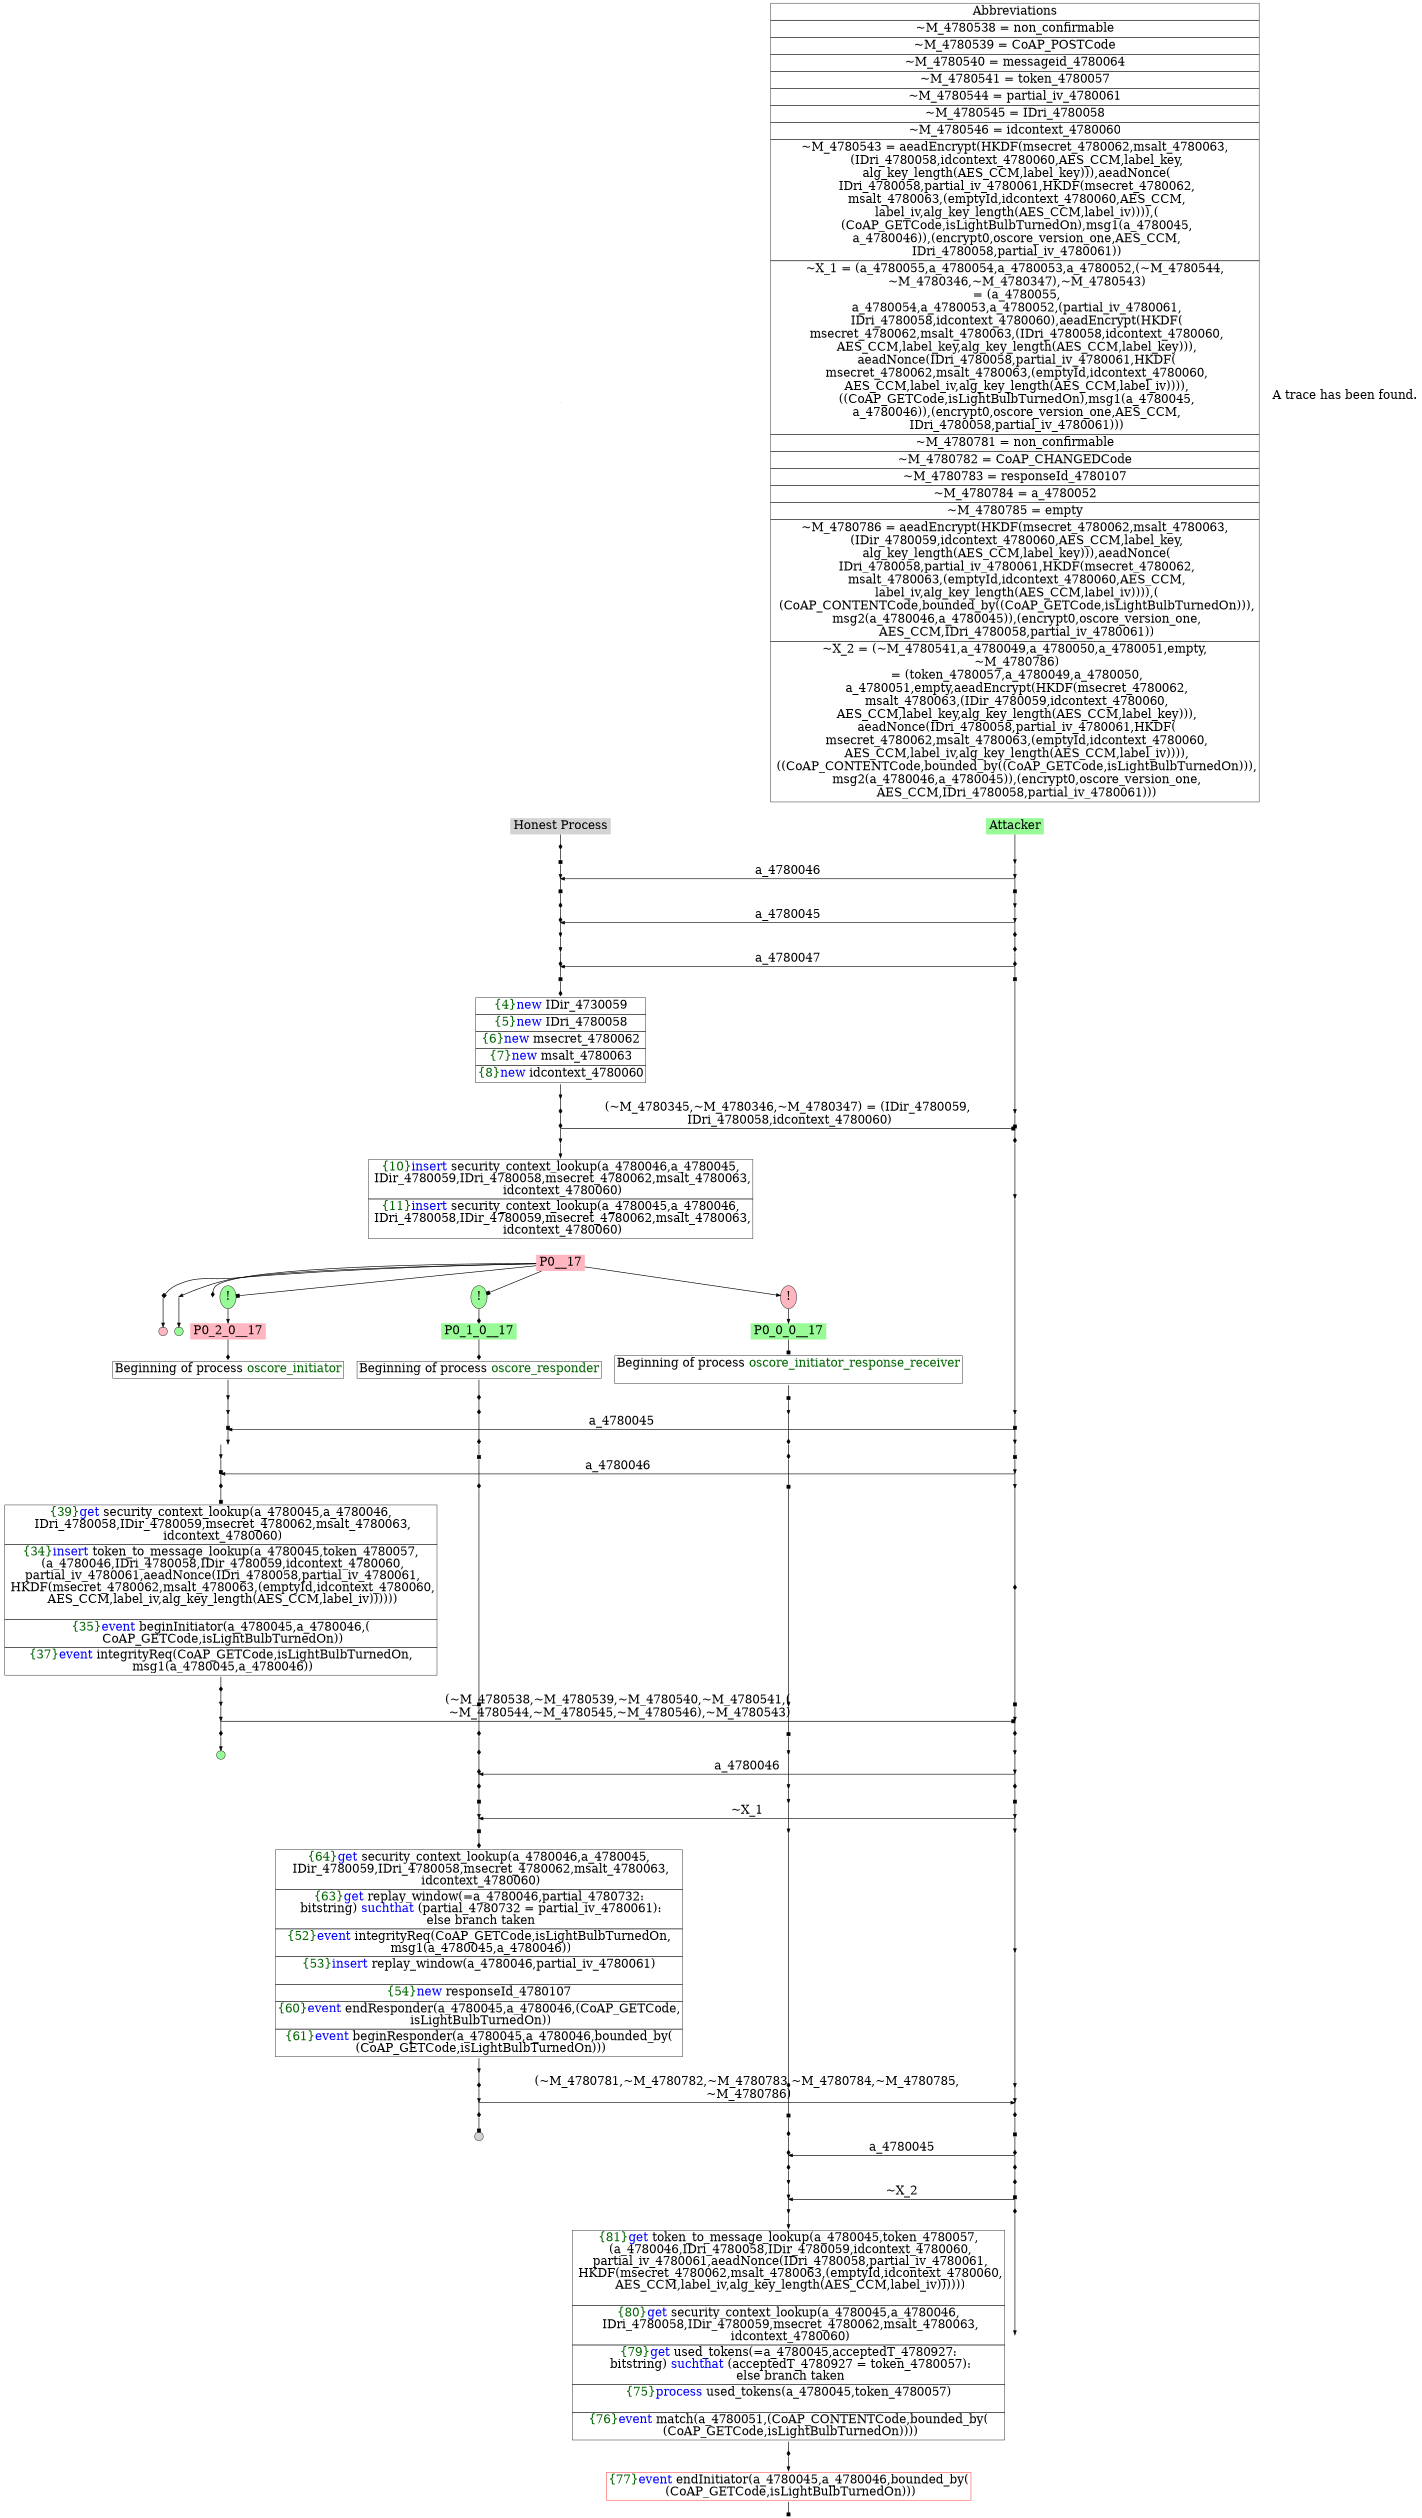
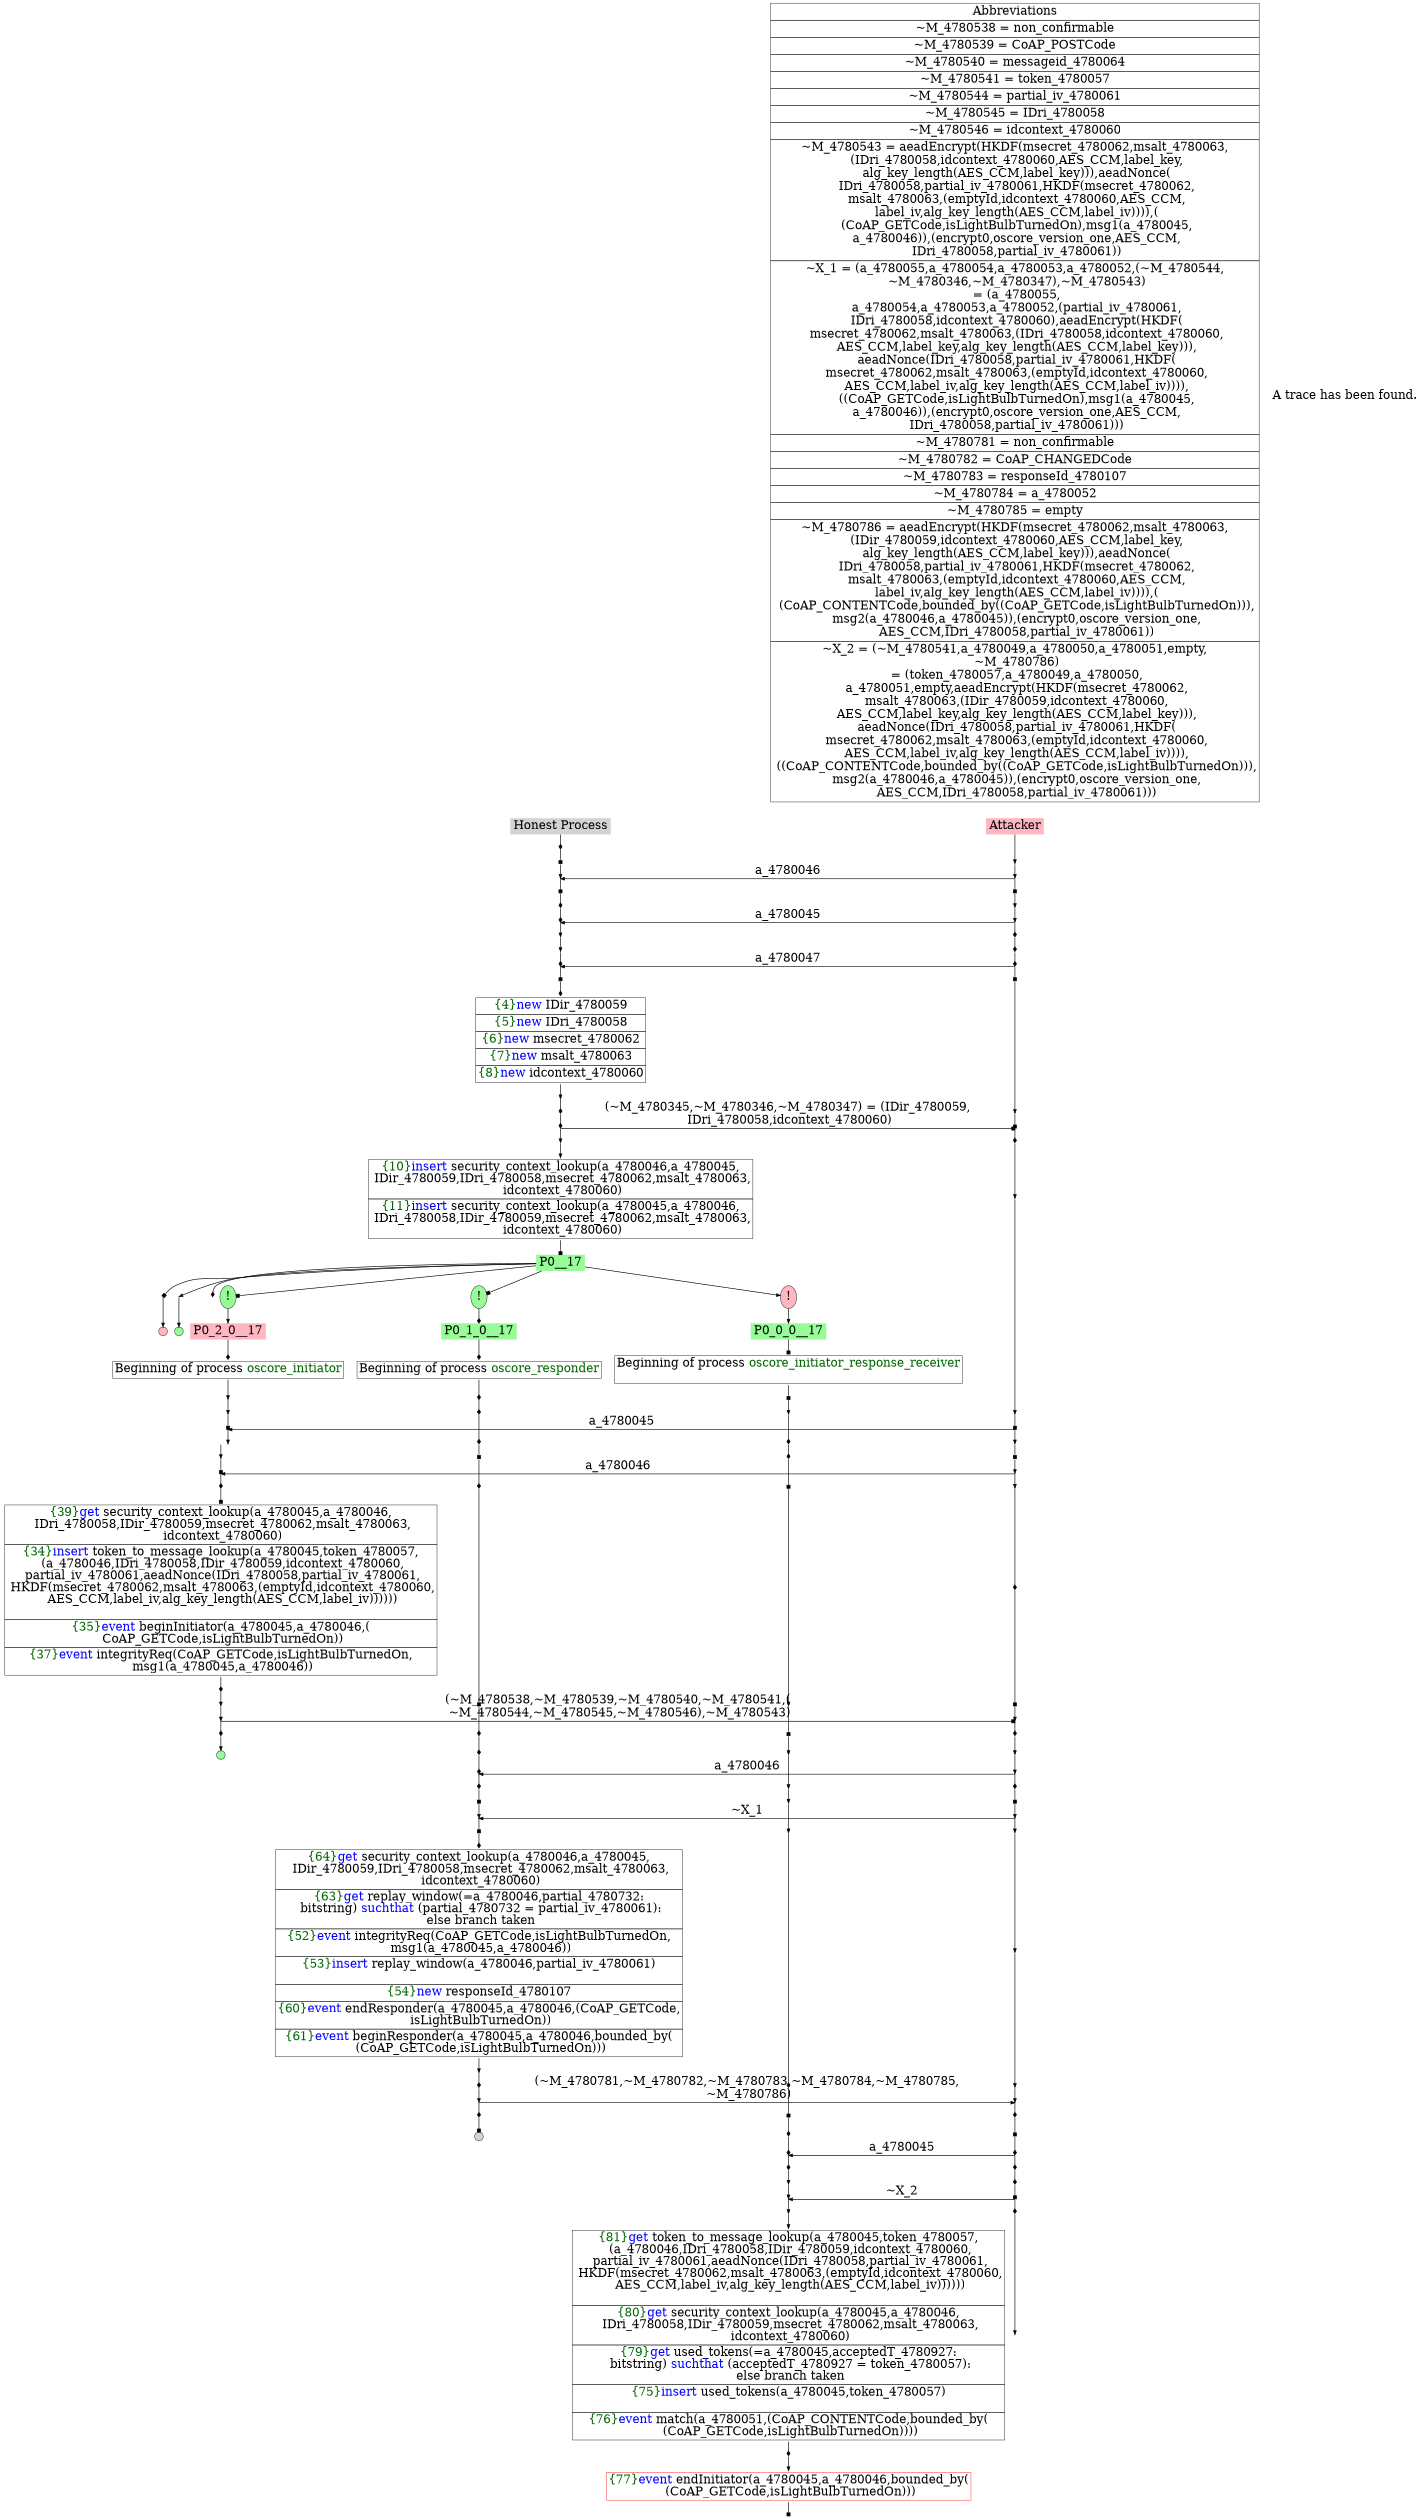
node "Attacker": fillcolor palegreen -> lightpink
node "{4}": text "IDir_4730059" -> "IDir_4780059"
edge "{10}" -> "P0__17": added
node "P0__17": fillcolor lightpink -> palegreen
node "{81}": text "process" -> "insert"
